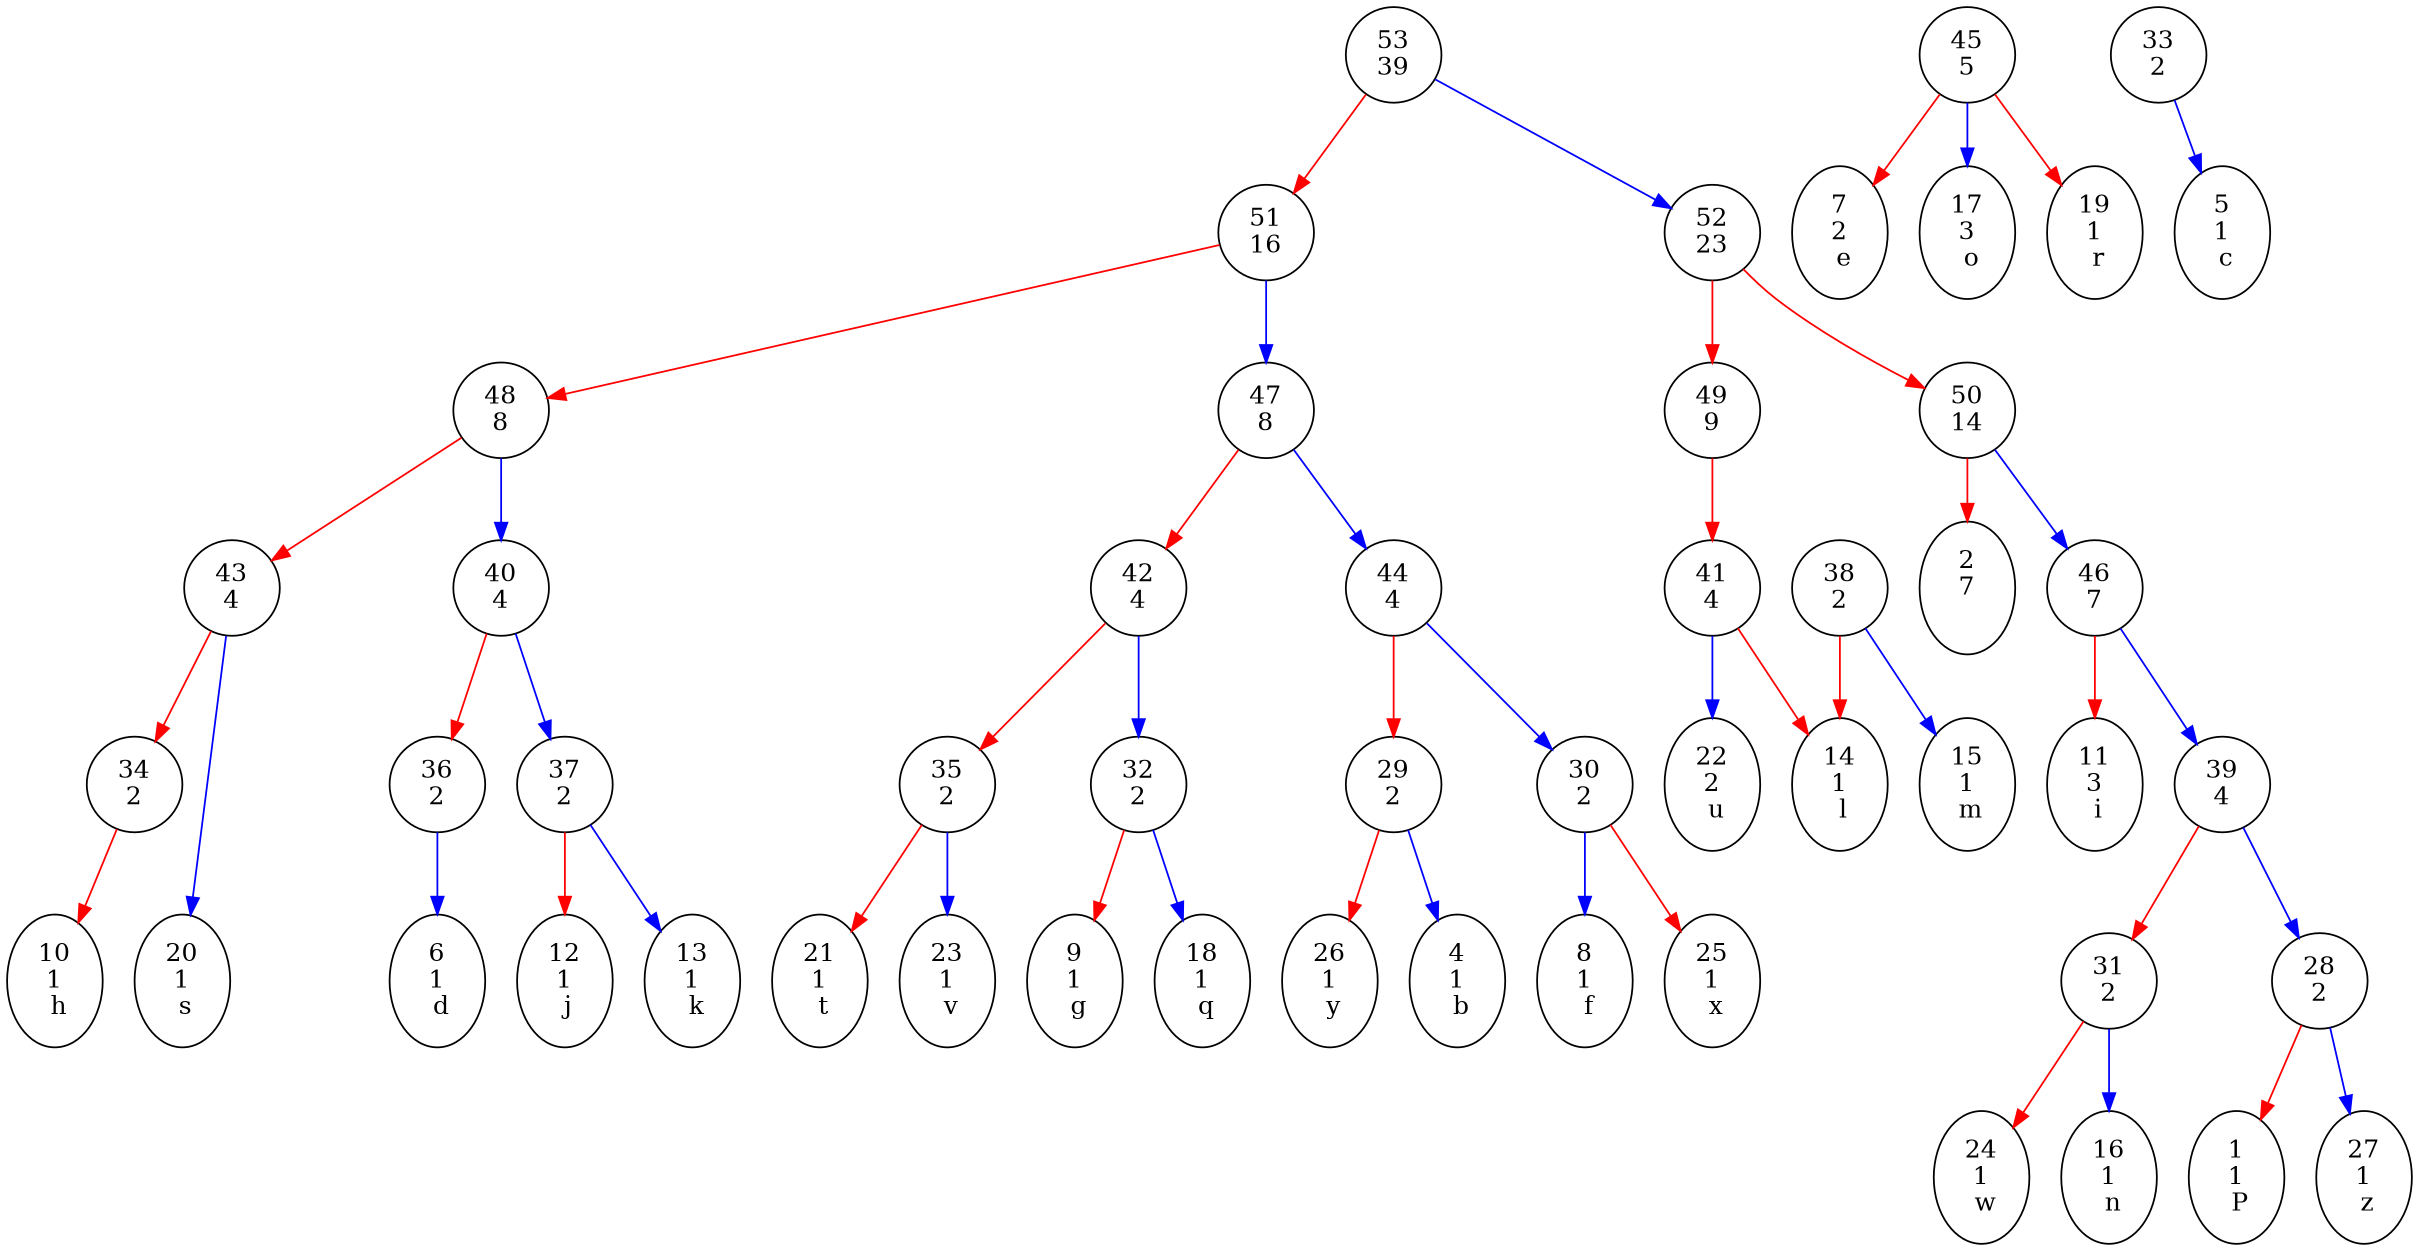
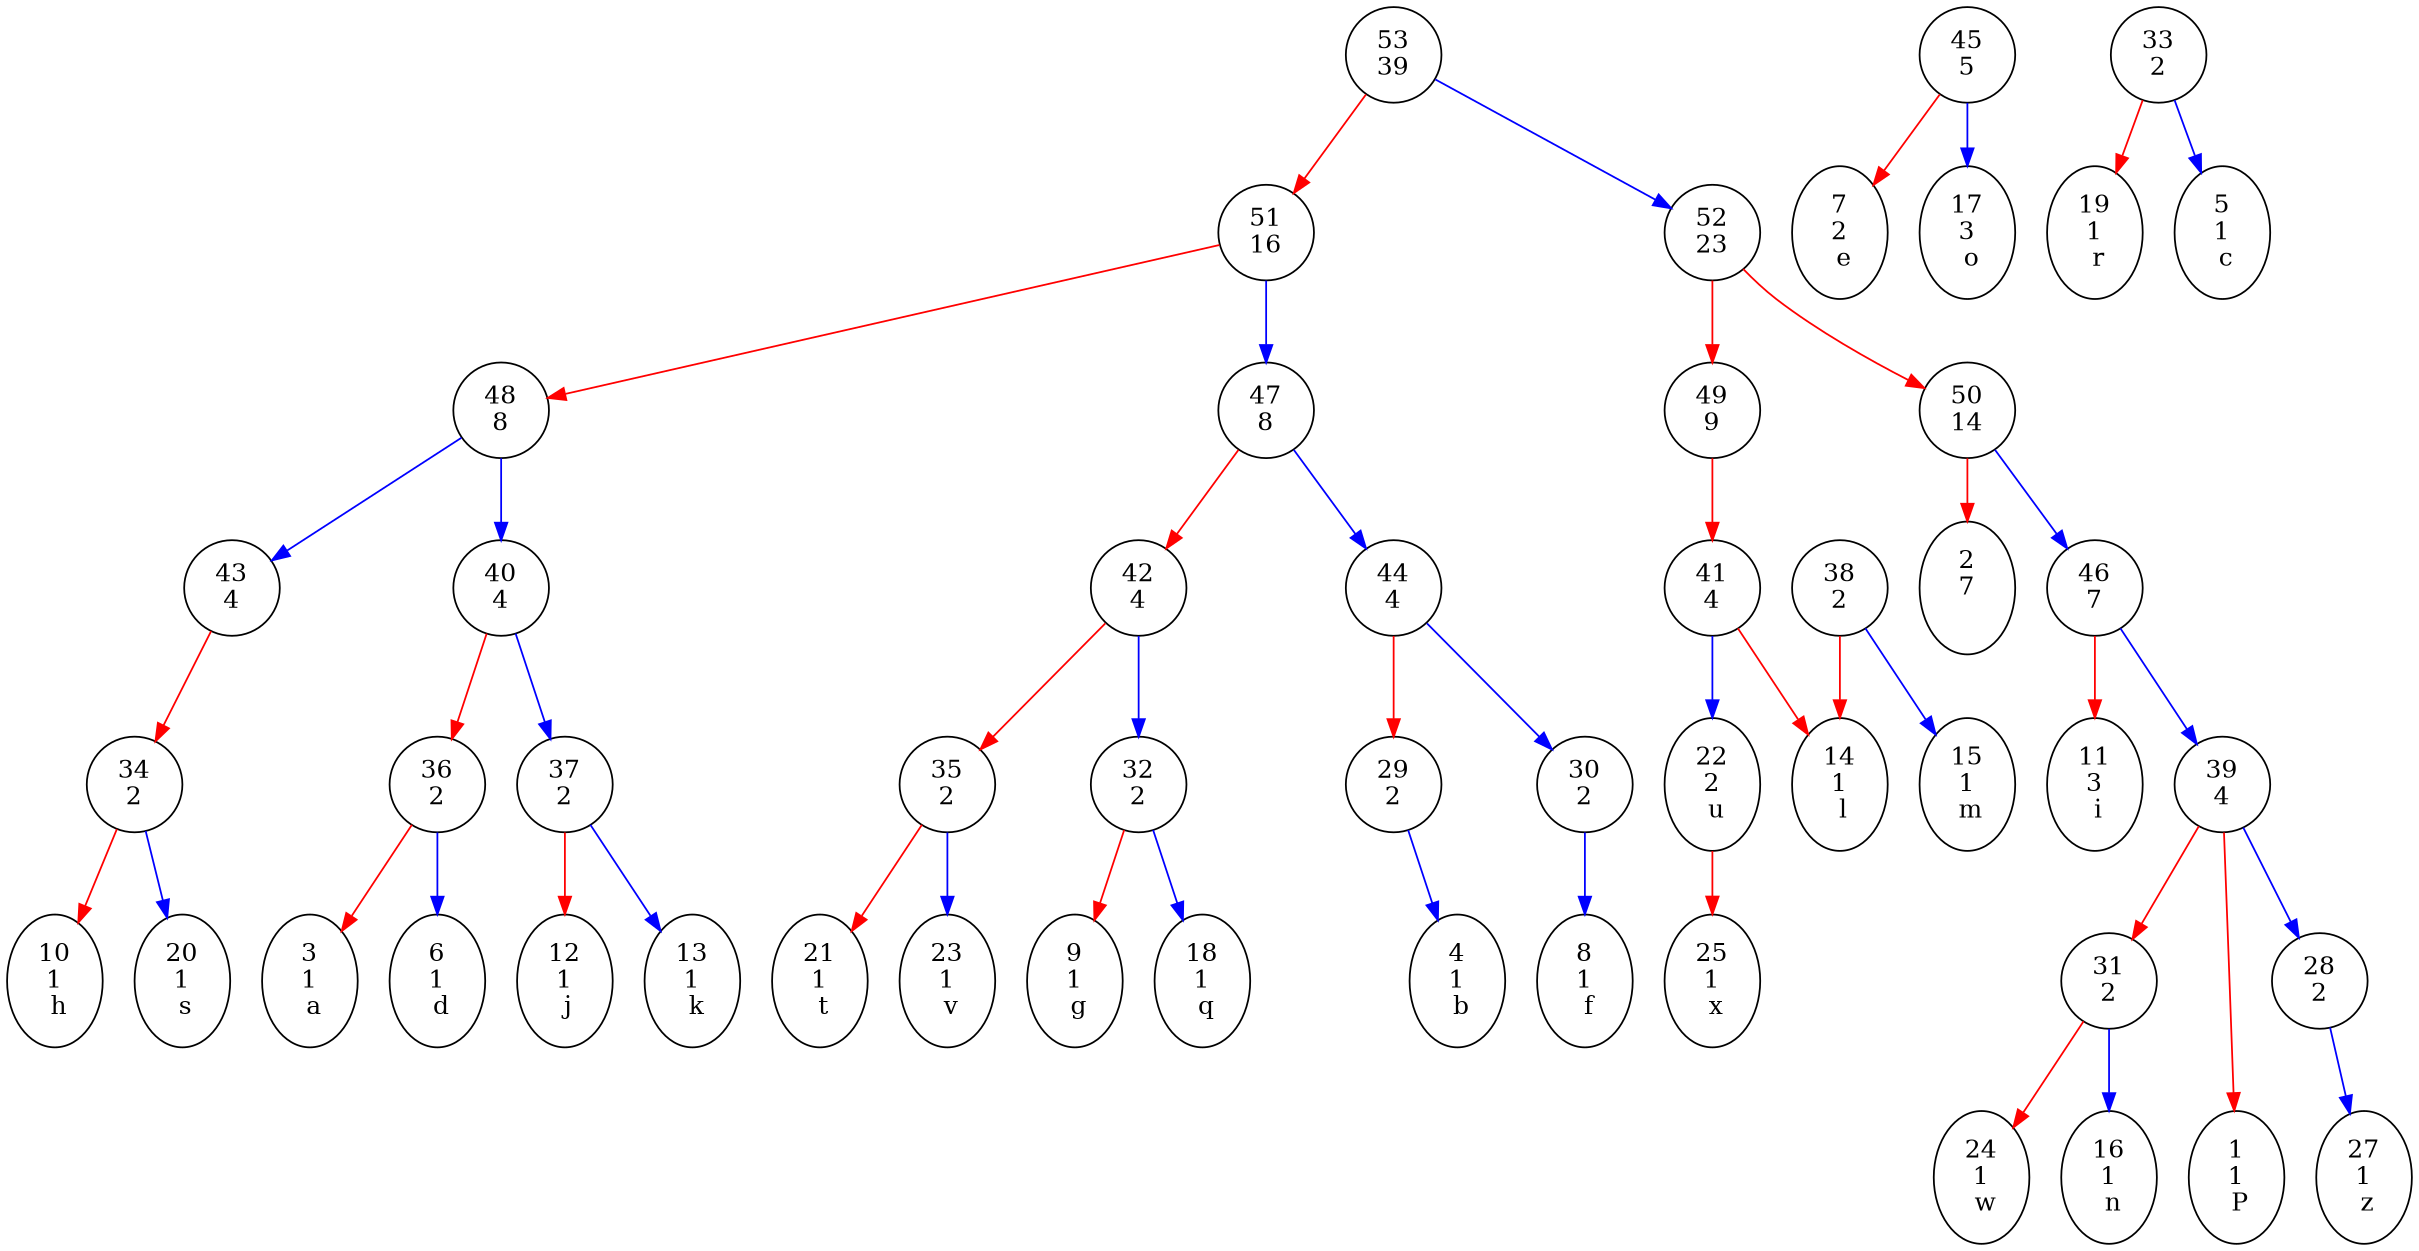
edge "45 5" -> "19 1 r": now "33 2" -> "19 1 r"
edge "48 8" -> "43 4": color red -> blue
edge "43 4" -> "20 1 s": now "34 2" -> "20 1 s"
edge "30 2" -> "25 1 x": now "22 2 u" -> "25 1 x"
node "3 1 a": added
node "26 1 y": removed
edge "28 2" -> "1 1 P": now "39 4" -> "1 1 P"
